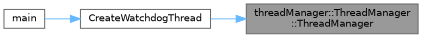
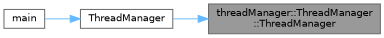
node "CreateWatchdogThread": label "CreateWatchdogThread" -> "ThreadManager"
